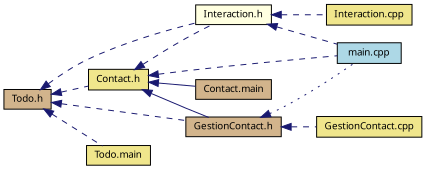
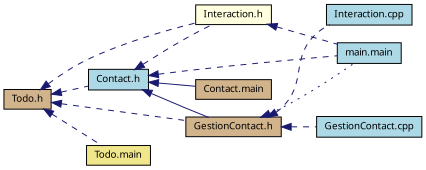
edge "Interaction.cpp" -> "Interaction.h": now "Interaction.cpp" -> "GestionContact.h"
node "Interaction.cpp": fillcolor khaki -> lightblue
node "main.cpp": label "main.cpp" -> "main.main"
node "Contact.h": fillcolor khaki -> lightblue
node "GestionContact.cpp": fillcolor khaki -> lightblue
